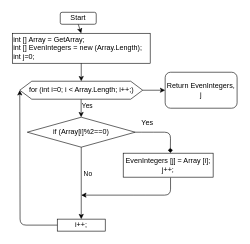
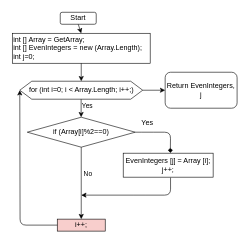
node "i++;": fillcolor #ffffff -> #f8cecc
